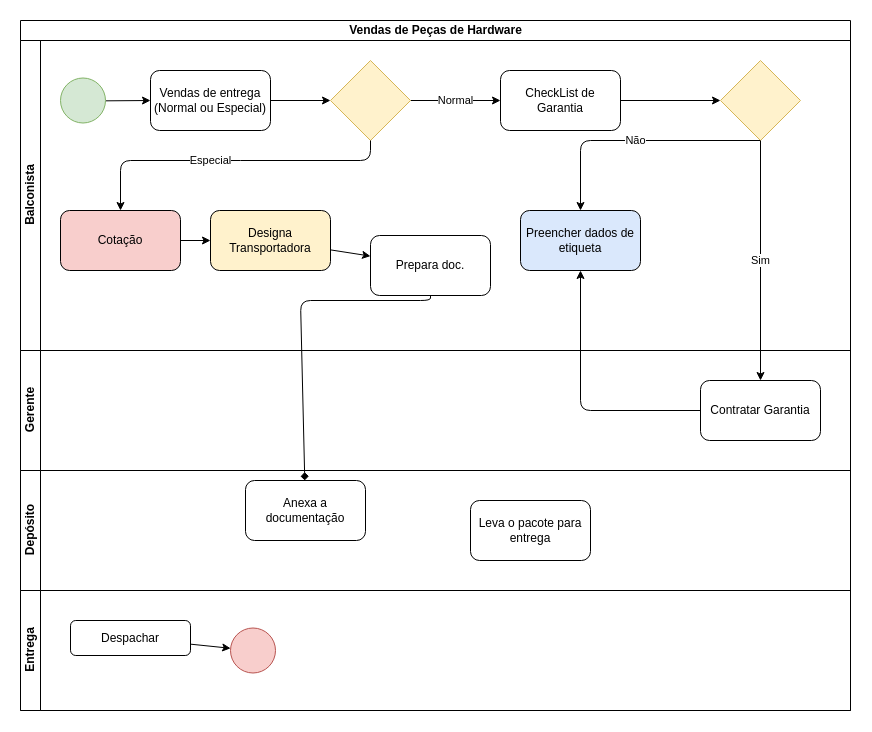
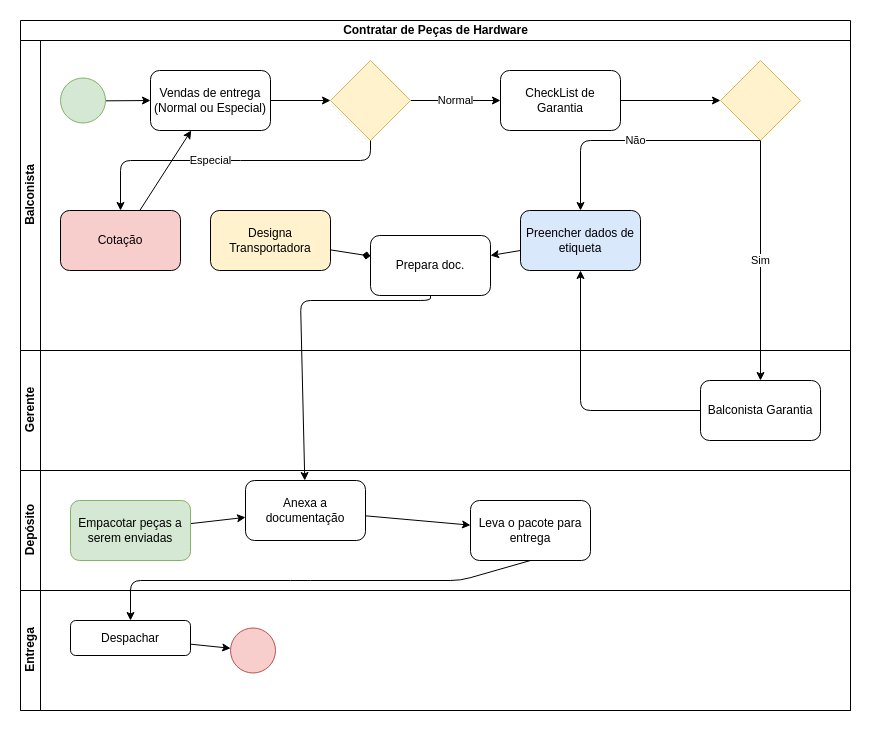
node "Vendas de Peças de Hardware": label "Vendas de Peças de Hardware" -> "Contratar de Peças de Hardware"
edge "Cotação" -> "Designa Transportadora": now "Cotação" -> "Vendas de entrega (Normal ou Especial)"
edge "Preencher dados de etiqueta" -> "Prepara doc.": added
edge "Designa Transportadora" -> "Prepara doc.": arrowhead classic -> diamond
node "Contratar Garantia": label "Contratar Garantia" -> "Balconista Garantia"
edge "Prepara doc." -> "Anexa a documentação": arrowhead diamond -> classic
edge "Anexa a documentação" -> "Leva o pacote para entrega": added
edge "Empacotar peças a serem enviadas" -> "Anexa a documentação": added
node "Empacotar peças a serem enviadas": added
edge "Leva o pacote para entrega" -> "Despachar": added
